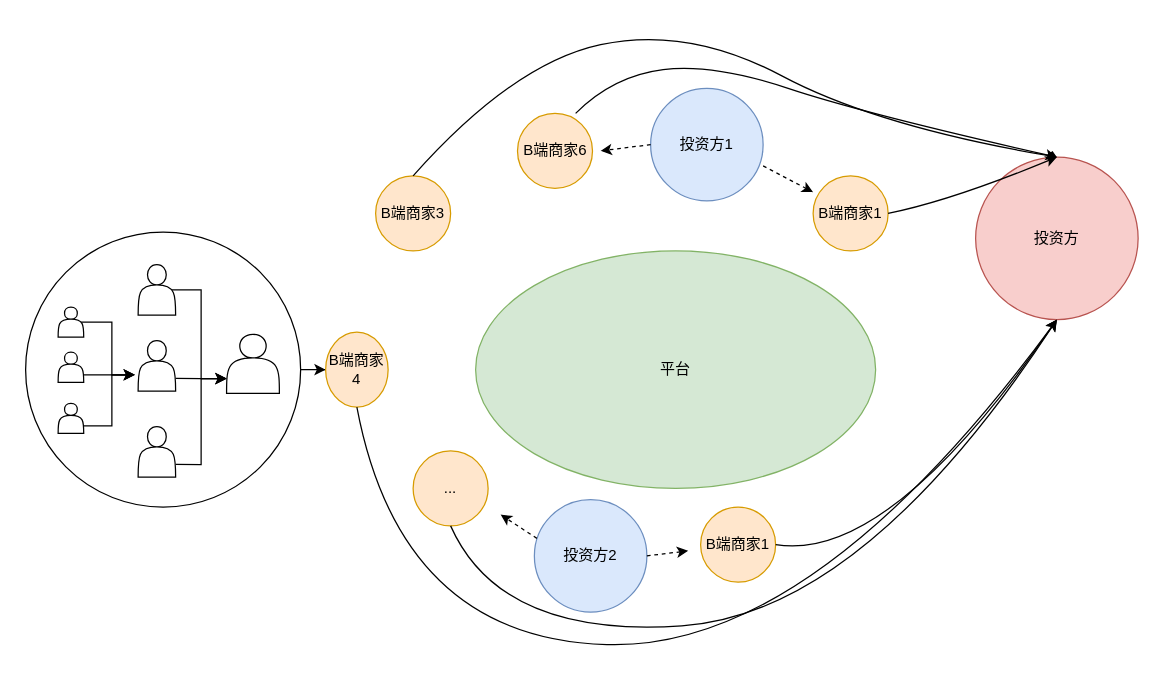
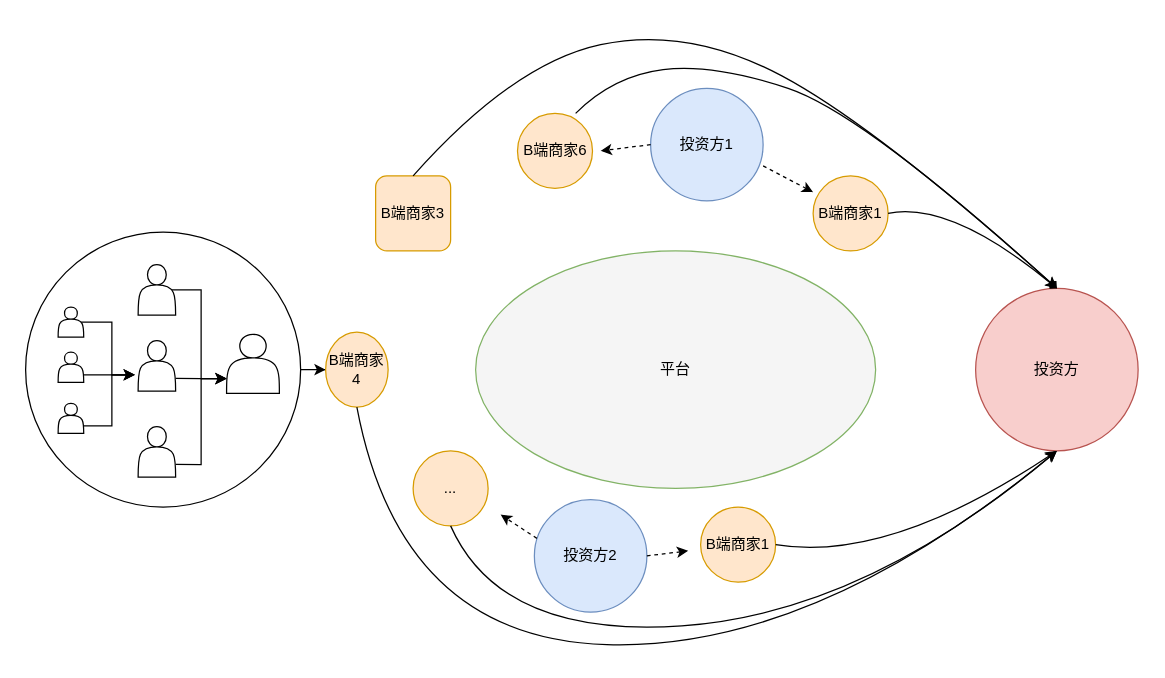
node "B端商家3": shape ellipse -> rounded rectangle
node "投资方": moved (1057, 238) -> (1057, 369)
node "平台": fillcolor #d5e8d4 -> #f5f5f5
